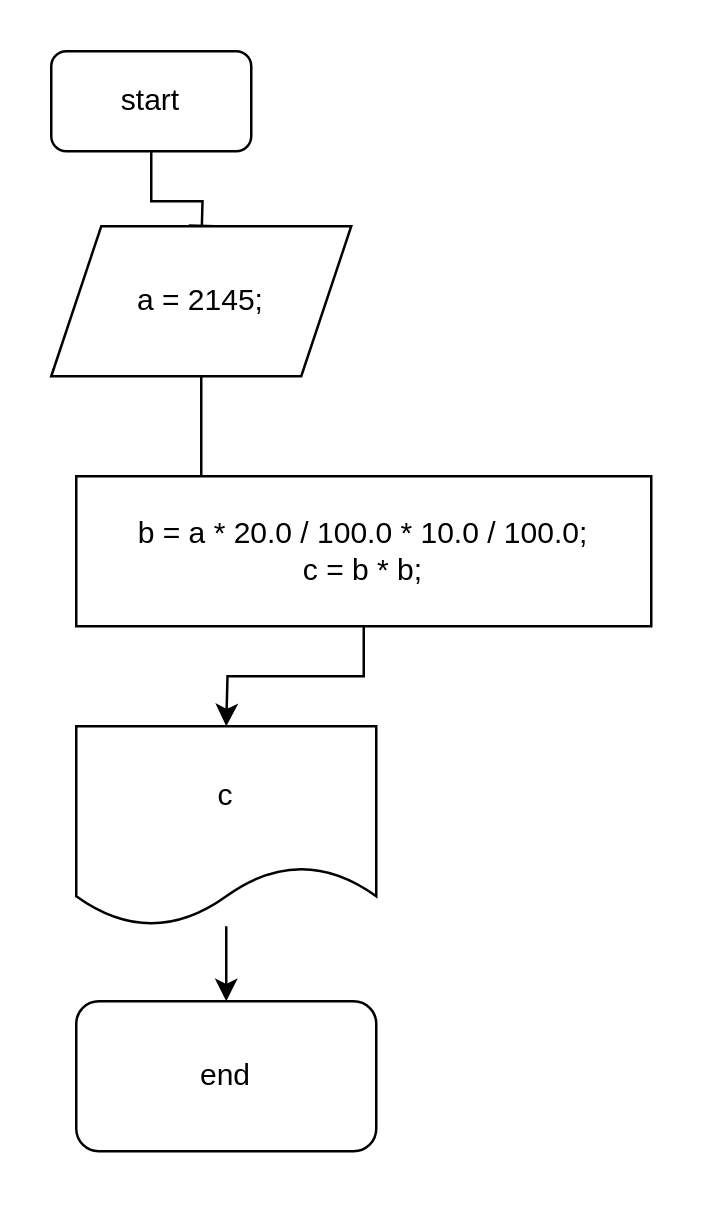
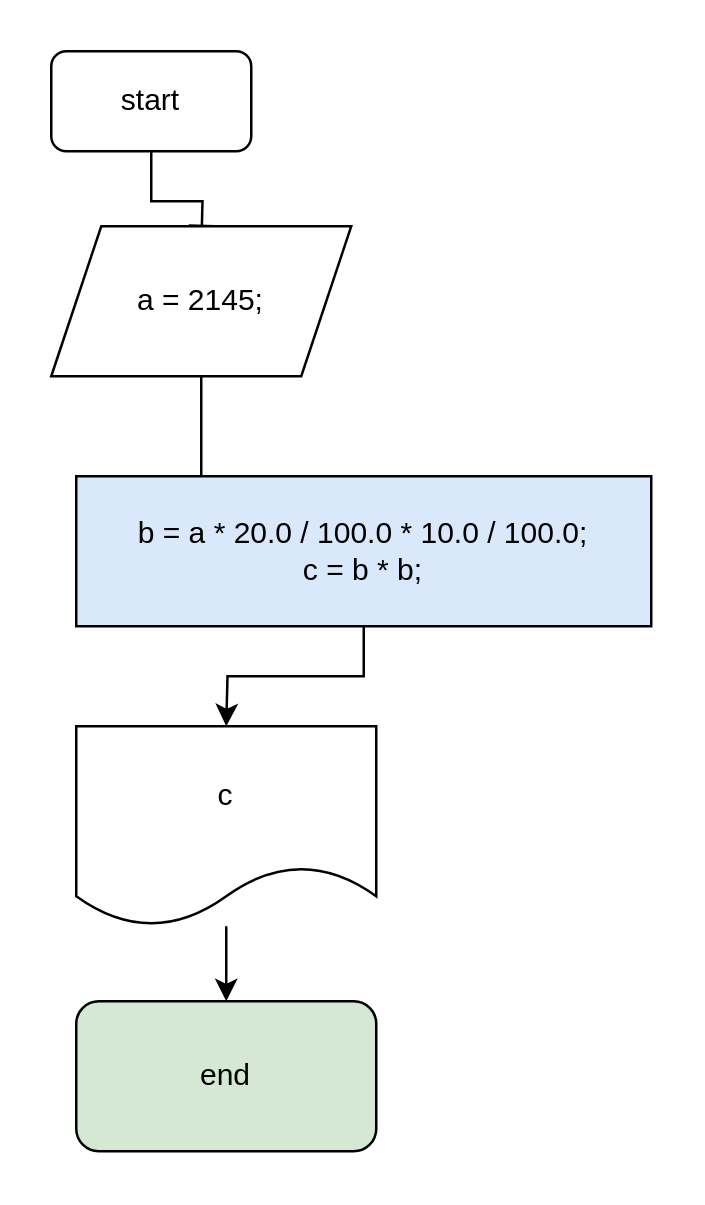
node "b = a * 20.0 / 100.0 * 10.0 / 100.0; c = b * b;": fillcolor #ffffff -> #dae8fc
node "end": fillcolor #ffffff -> #d5e8d4
